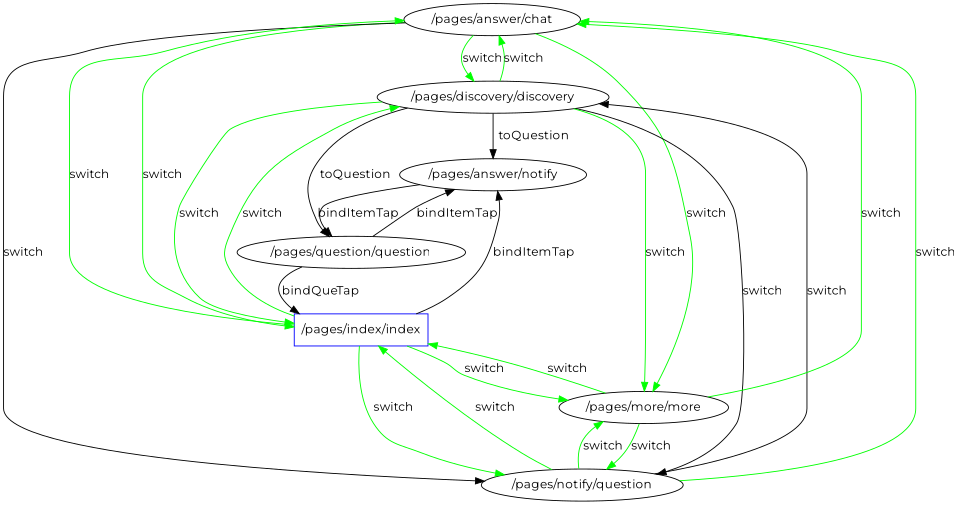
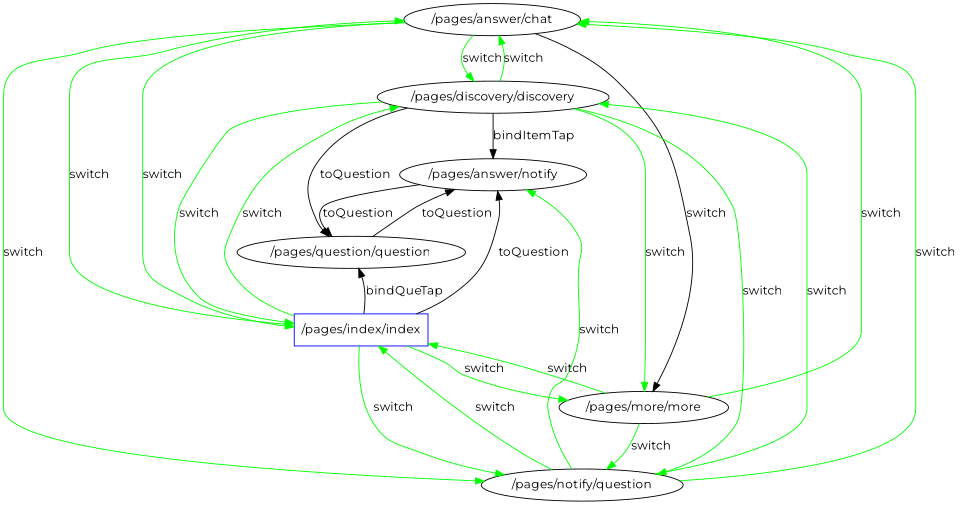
edge "/pages/discovery/discovery" -> "/pages/answer/notify": label "toQuestion" -> "bindItemTap"
edge "/pages/answer/chat" -> "/pages/more/more": color green -> black
edge "/pages/answer/notify" -> "/pages/question/question": label "bindItemTap" -> "toQuestion"
edge "/pages/question/question" -> "/pages/answer/notify": label "bindItemTap" -> "toQuestion"
edge "/pages/index/index" -> "/pages/answer/notify": label "bindItemTap" -> "toQuestion"
edge "/pages/discovery/discovery" -> "/pages/notify/question": color black -> green
edge "/pages/notify/question" -> "/pages/discovery/discovery": color black -> green
edge "/pages/answer/chat" -> "/pages/notify/question": color black -> green
edge "/pages/question/question" -> "/pages/index/index": reversed
edge "/pages/notify/question" -> "/pages/more/more": now "/pages/notify/question" -> "/pages/answer/notify"
